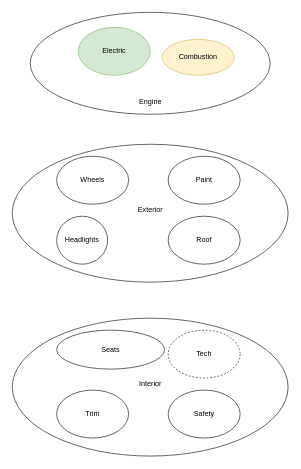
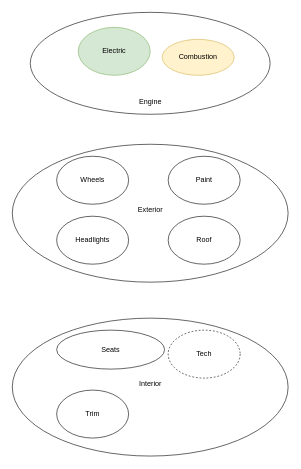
node "Headlights": size 51x48 -> 72x48
node "Safety": removed
